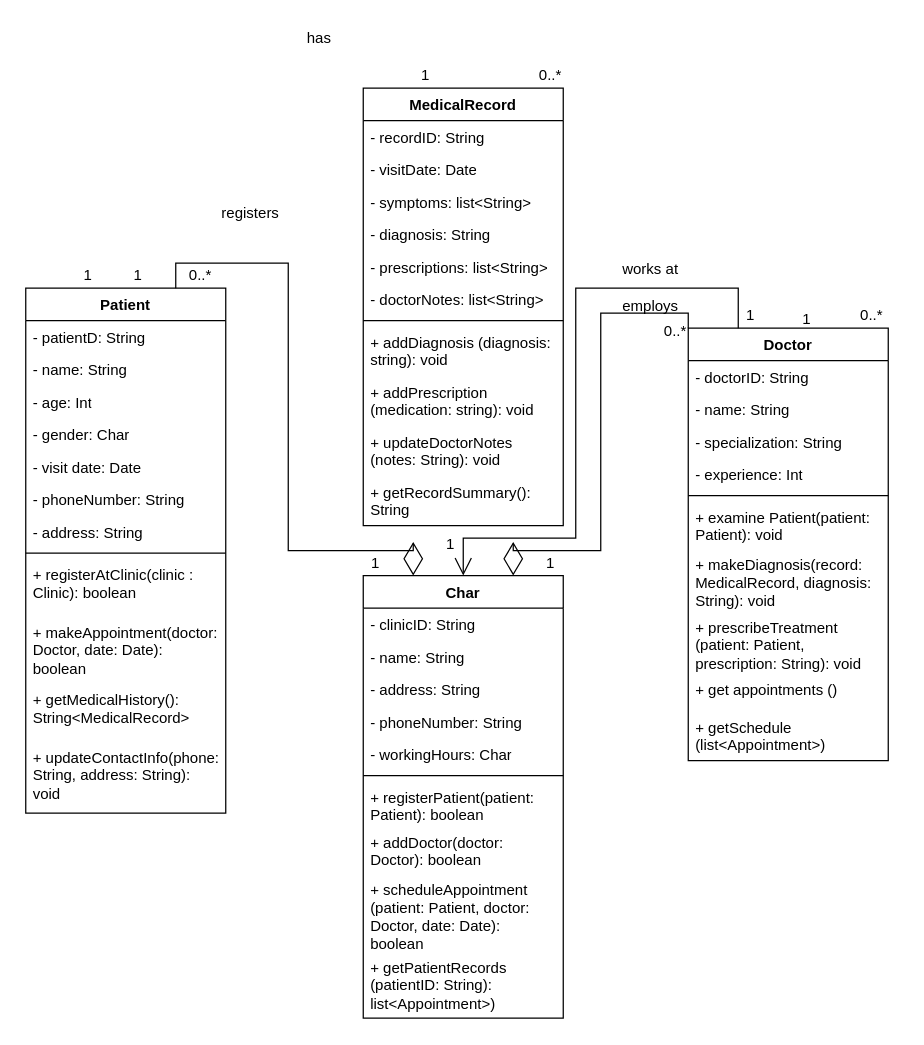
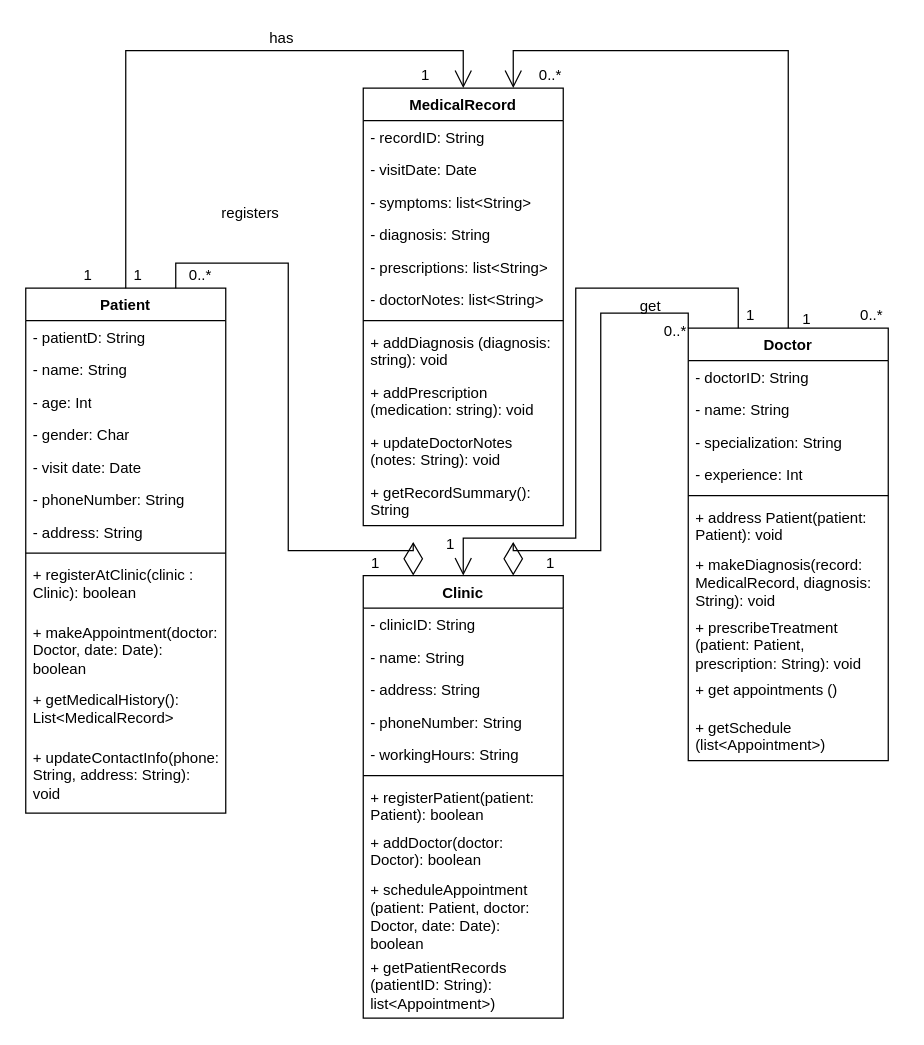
node "has": moved (319, 38) -> (282, 38)
edge "Patient" -> "MedicalRecord": added
edge "Doctor" -> "MedicalRecord": added
node "works at": removed
node "employs": label "employs" -> "get"
node "+ examine Patient(patient: Patient): void": label "+ examine Patient(patient: Patient): void" -> "+ address Patient(patient: Patient): void"
node "Char": label "Char" -> "Clinic"
node "+ getMedicalHistory(): String<MedicalRecord>": label "+ getMedicalHistory(): String<MedicalRecord>" -> "+ getMedicalHistory(): List<MedicalRecord>"
node "- workingHours: Char": label "- workingHours: Char" -> "- workingHours: String"
